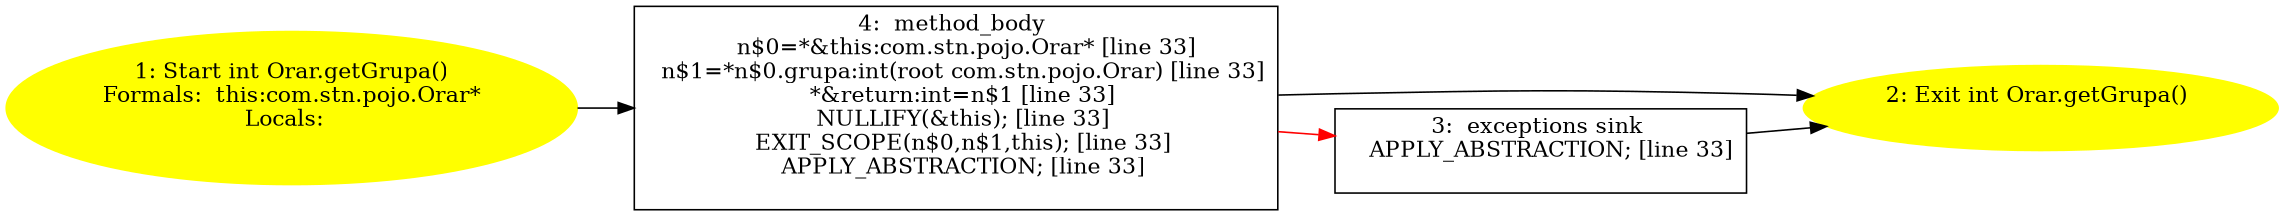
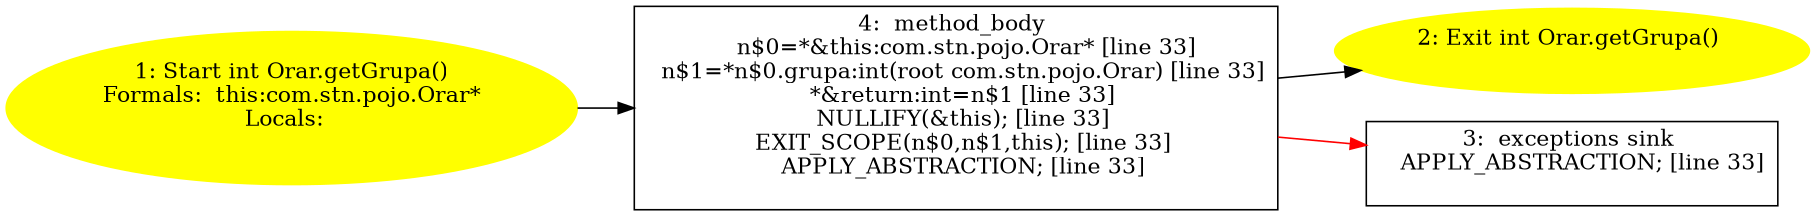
edge "3:  exceptions sink APPLY_ABSTRACTION; [line 33]" -> "2: Exit int Orar.getGrupa()": removed
